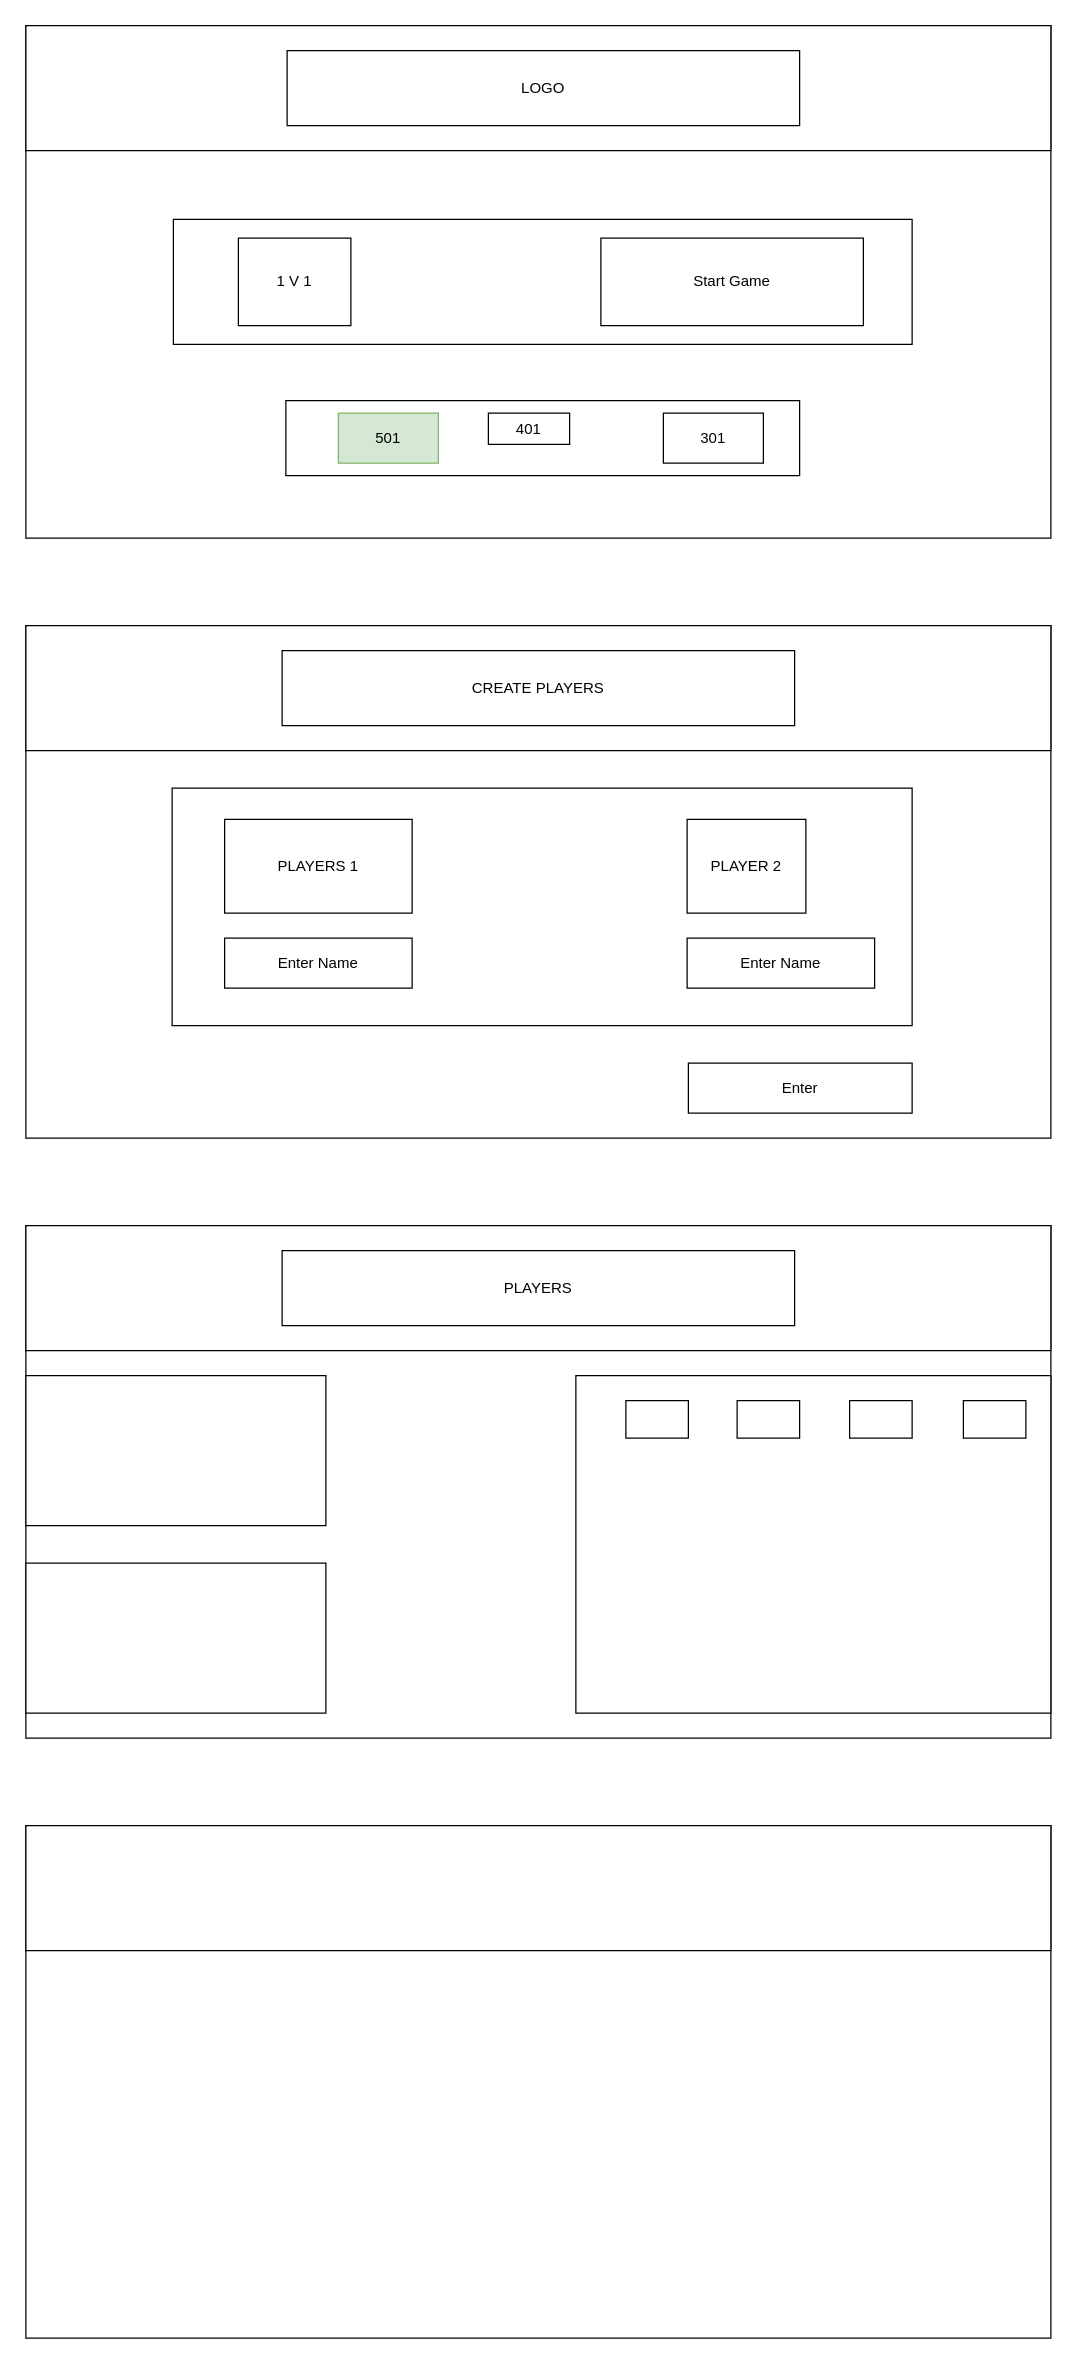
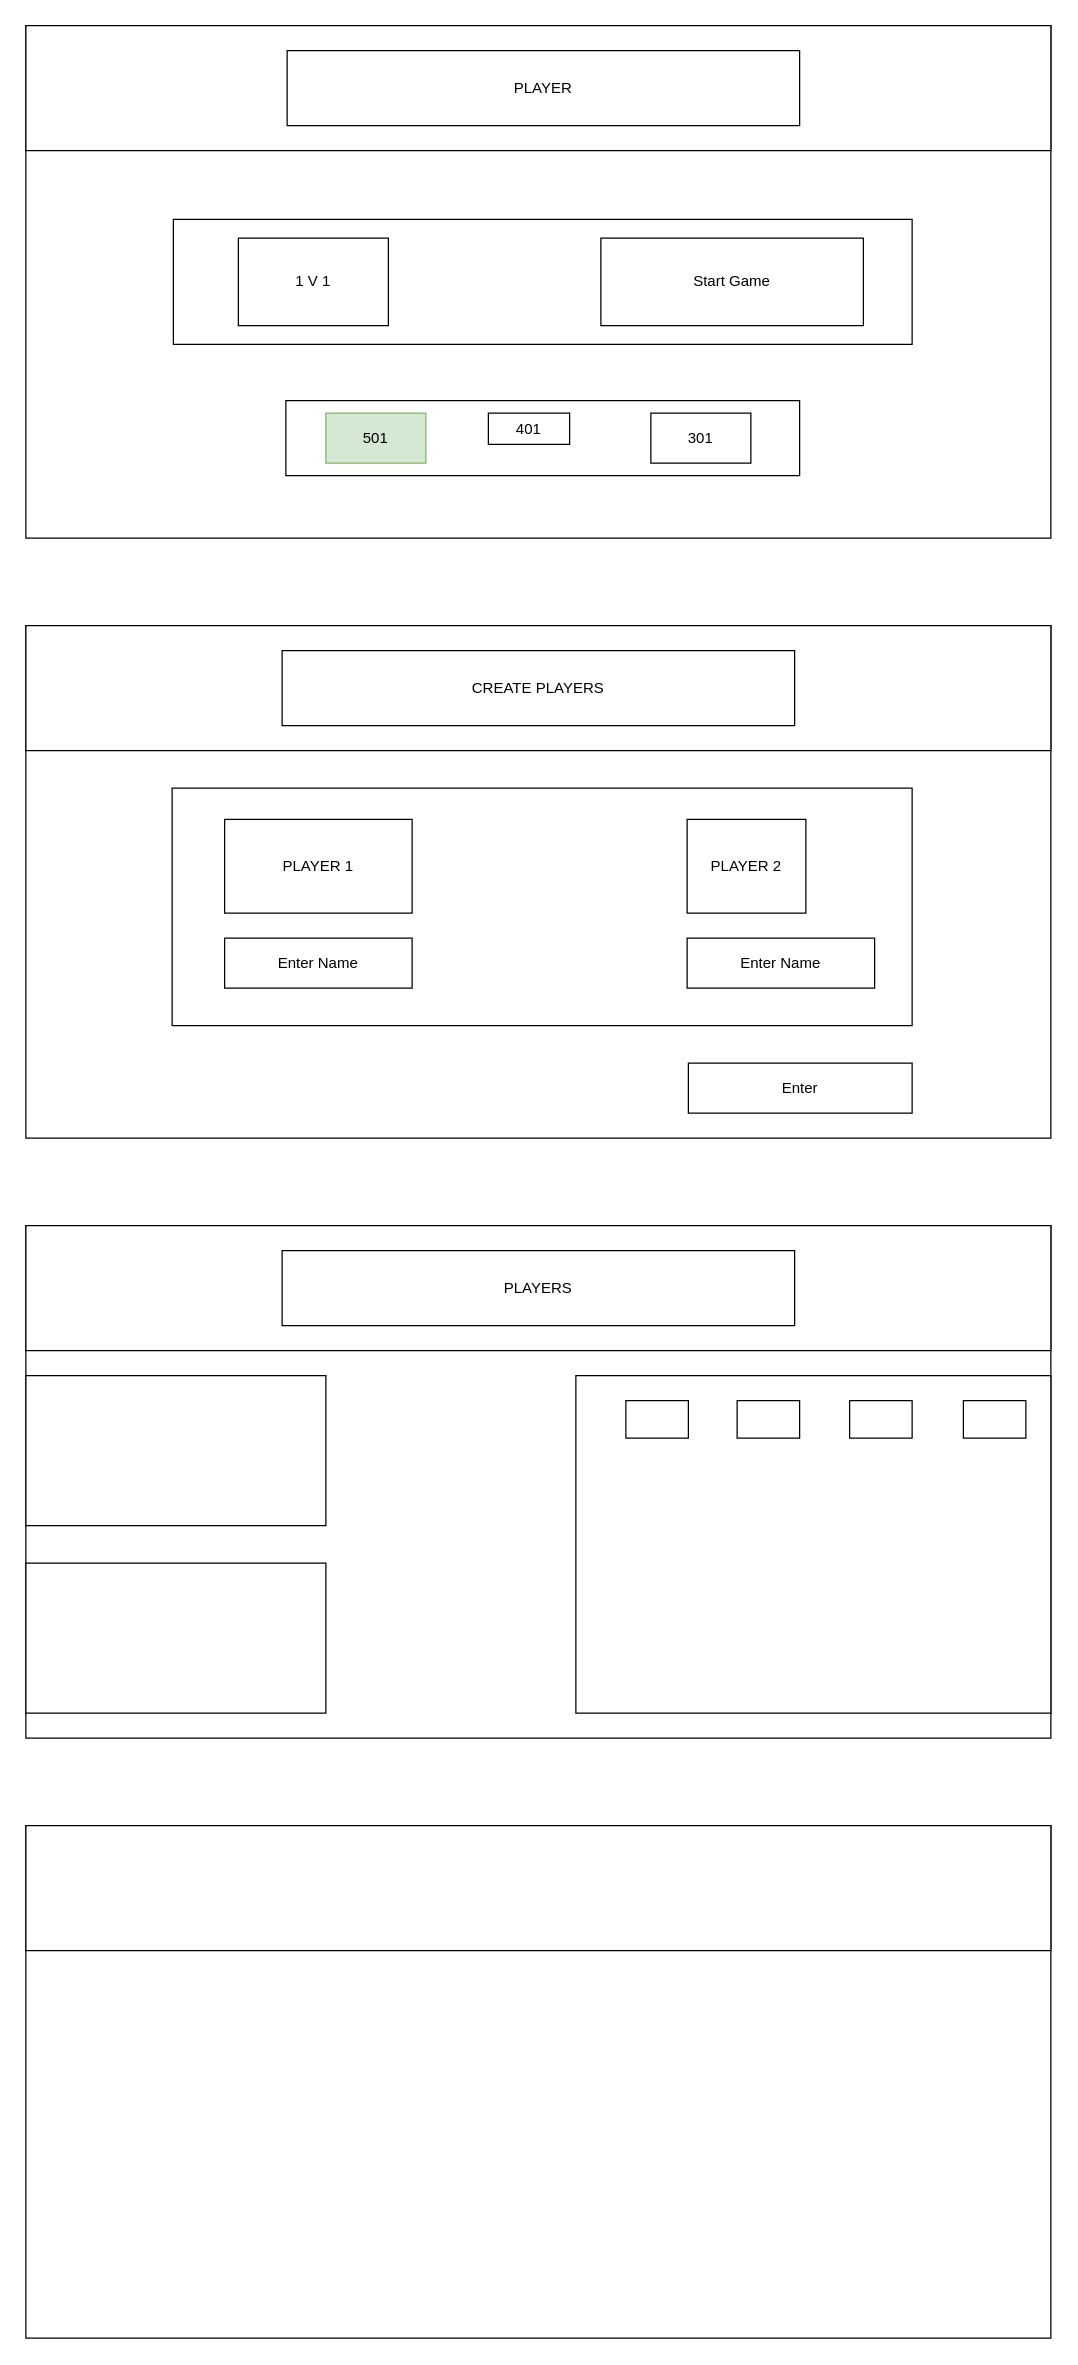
node "LOGO": label "LOGO" -> "PLAYER"
node "1 V 1": size 113x88 -> 150x88
node "501": moved (388, 438) -> (376, 438)
node "301": moved (713, 438) -> (701, 438)
node "PLAYERS 1": label "PLAYERS 1" -> "PLAYER 1"
